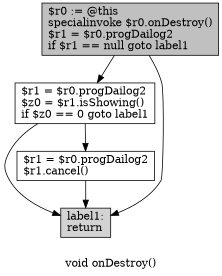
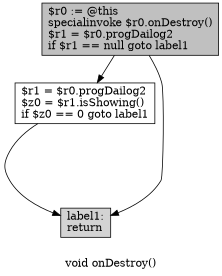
node "$r1 = $r0.progDailog2 $r1.cancel()": removed
